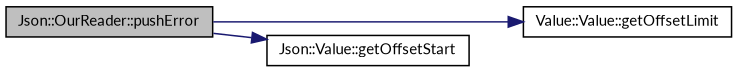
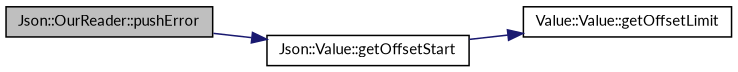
edge "Json::OurReader::pushError" -> "Value::Value::getOffsetLimit": now "Json::Value::getOffsetStart" -> "Value::Value::getOffsetLimit"
